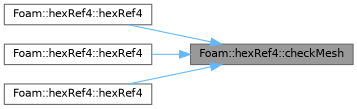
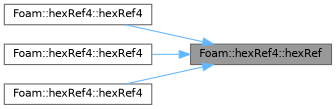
node "Foam::hexRef4::checkMesh": label "Foam::hexRef4::checkMesh" -> "Foam::hexRef4::hexRef"
